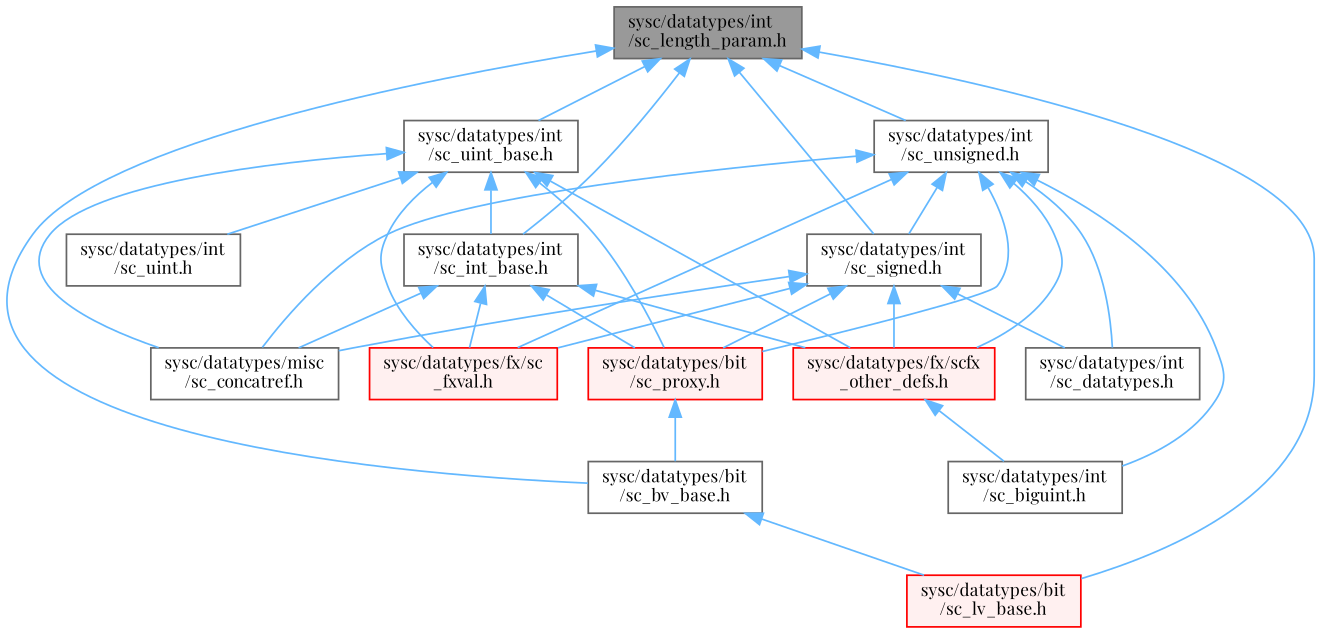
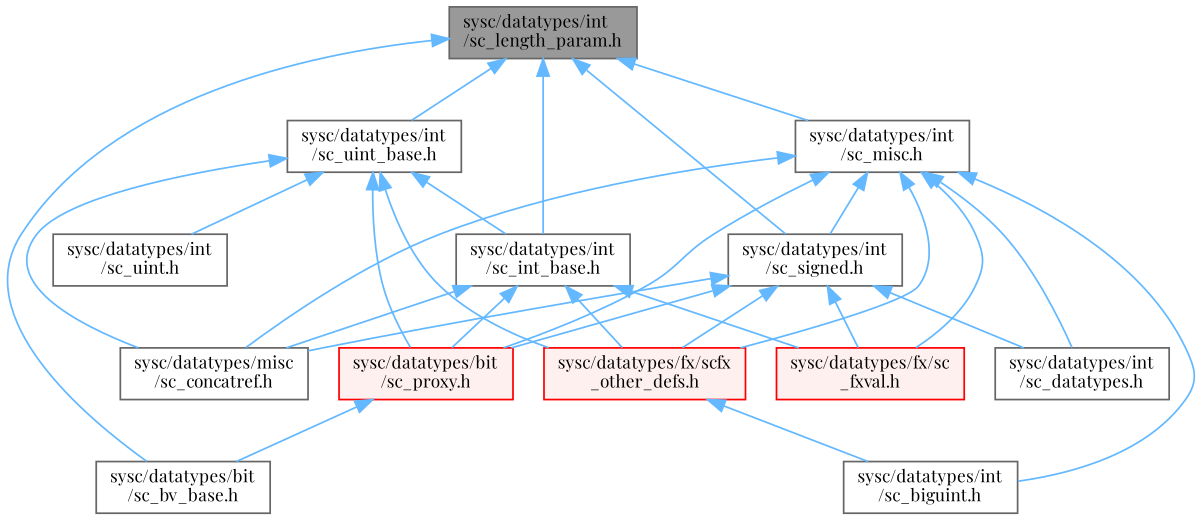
node "sysc/datatypes/int /sc_unsigned.h": label "sysc/datatypes/int /sc_unsigned.h" -> "sysc/datatypes/int /sc_misc.h"
edge "sysc/datatypes/fx/sc _fxval.h" -> "sysc/datatypes/int /sc_uint_base.h": removed
node "sysc/datatypes/bit /sc_lv_base.h": removed
